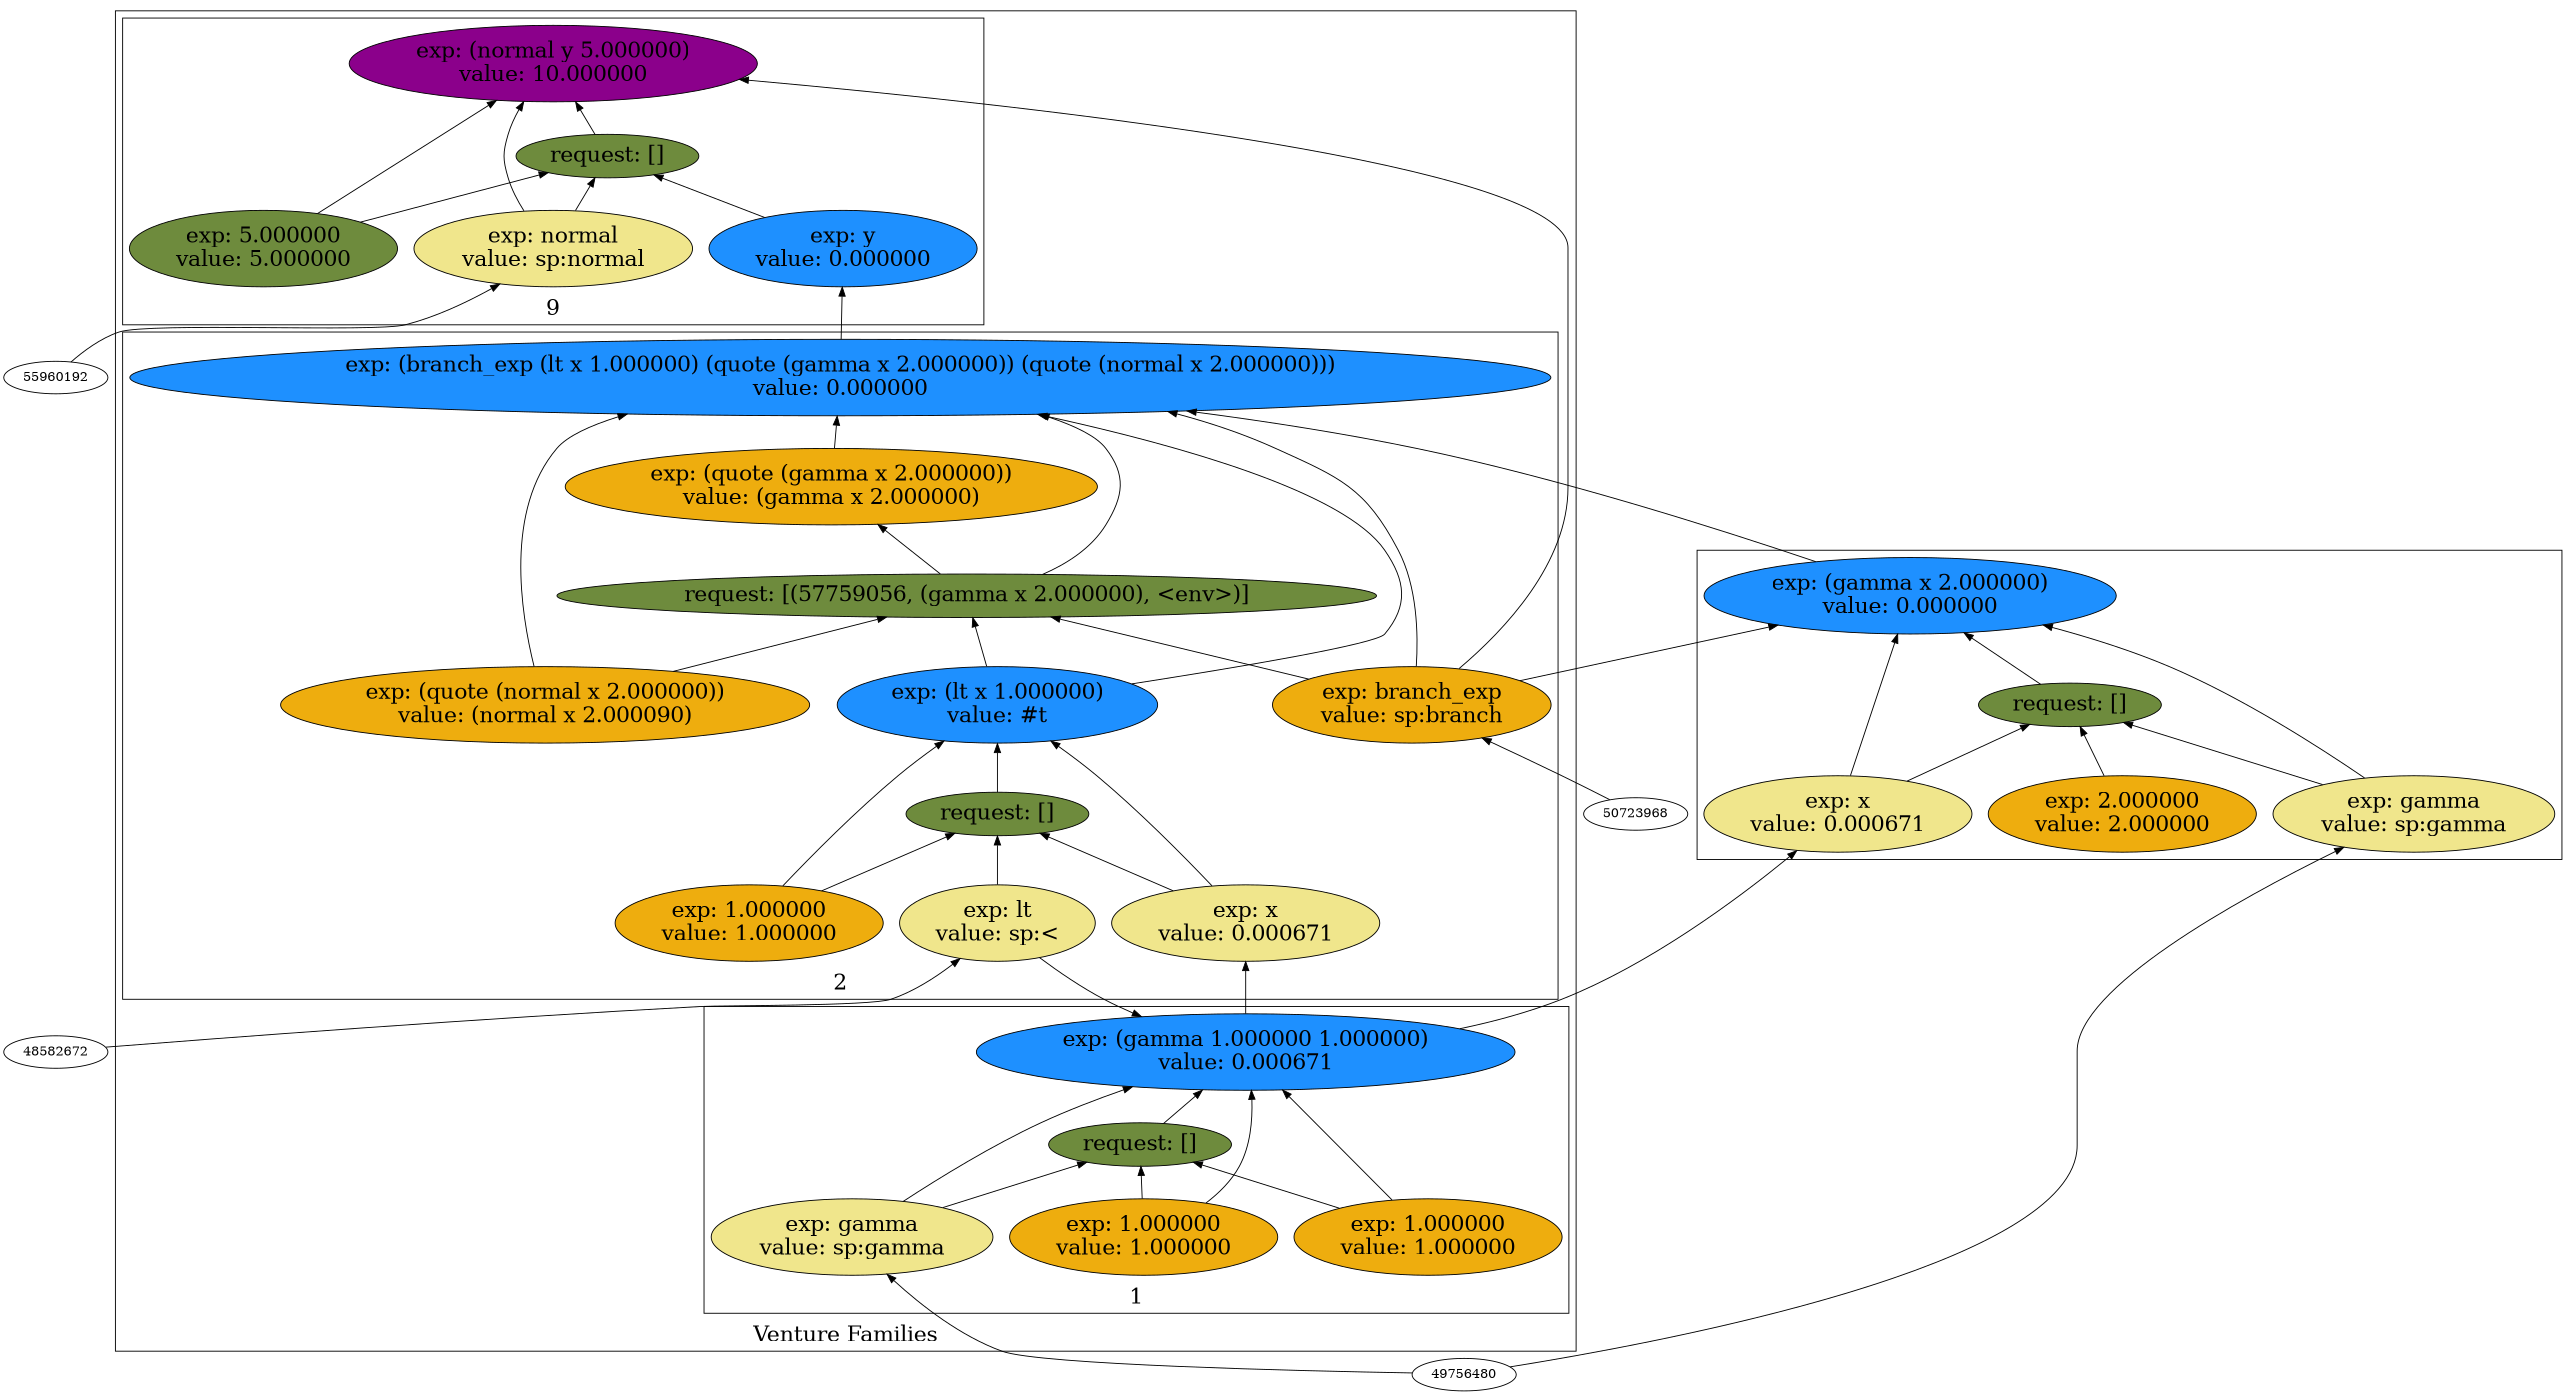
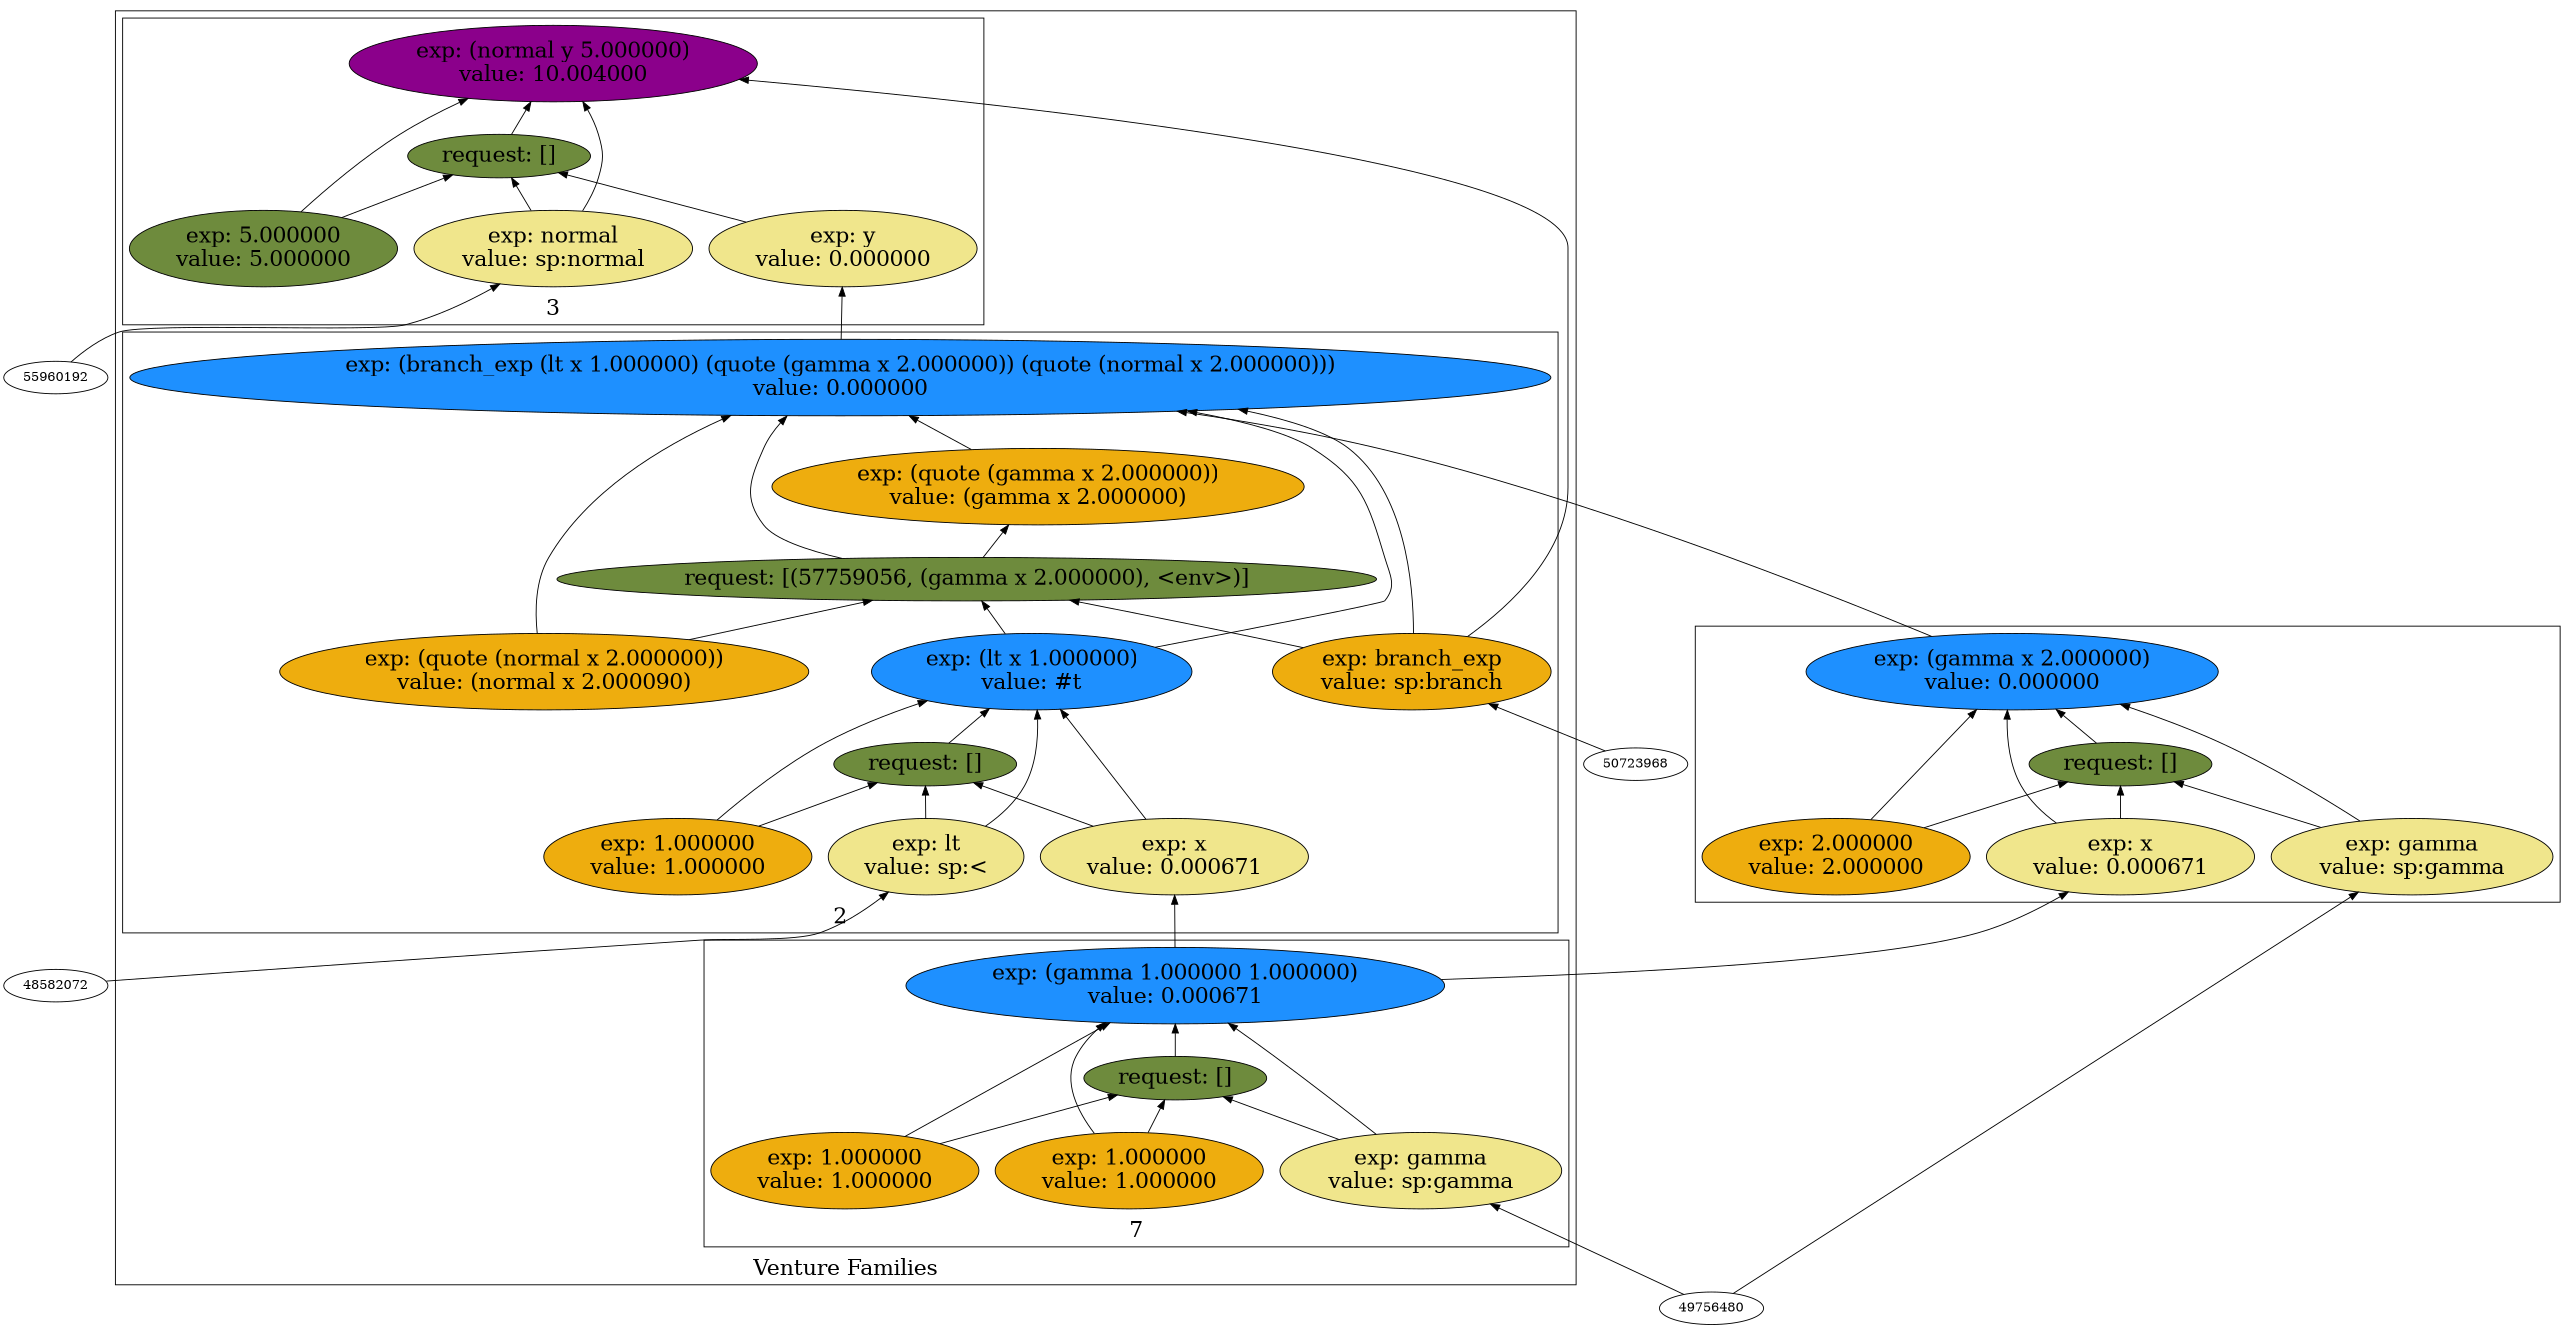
node "exp: (normal y 5.000000) value: 10.000000": label "exp: (normal y 5.000000) value: 10.000000" -> "exp: (normal y 5.000000) value: 10.004000"
node "exp: y value: 0.000000": fillcolor dodgerblue -> khaki
cluster "9": label "9" -> "3"
edge "exp: branch_exp value: sp:branch" -> "exp: (gamma x 2.000000) value: 0.000000": now "exp: 2.000000 value: 2.000000" -> "exp: (gamma x 2.000000) value: 0.000000"
edge "exp: lt value: sp:<" -> "exp: (gamma 1.000000 1.000000) value: 0.000671": now "exp: lt value: sp:<" -> "exp: (lt x 1.000000) value: #t"
node "48582672": label "48582672" -> "48582072"
cluster "1": label "1" -> "7"
